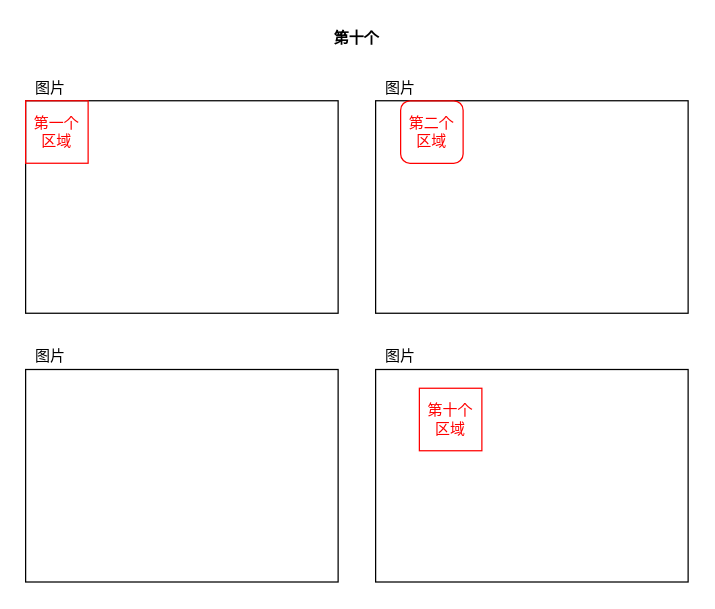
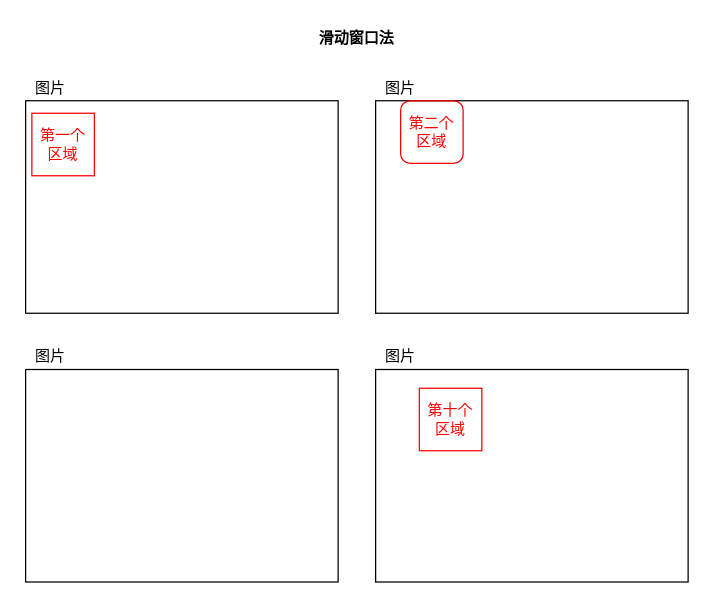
node "第十个": label "第十个" -> "滑动窗口法"
node "第一个 区域": moved (57, 132) -> (63, 144)
